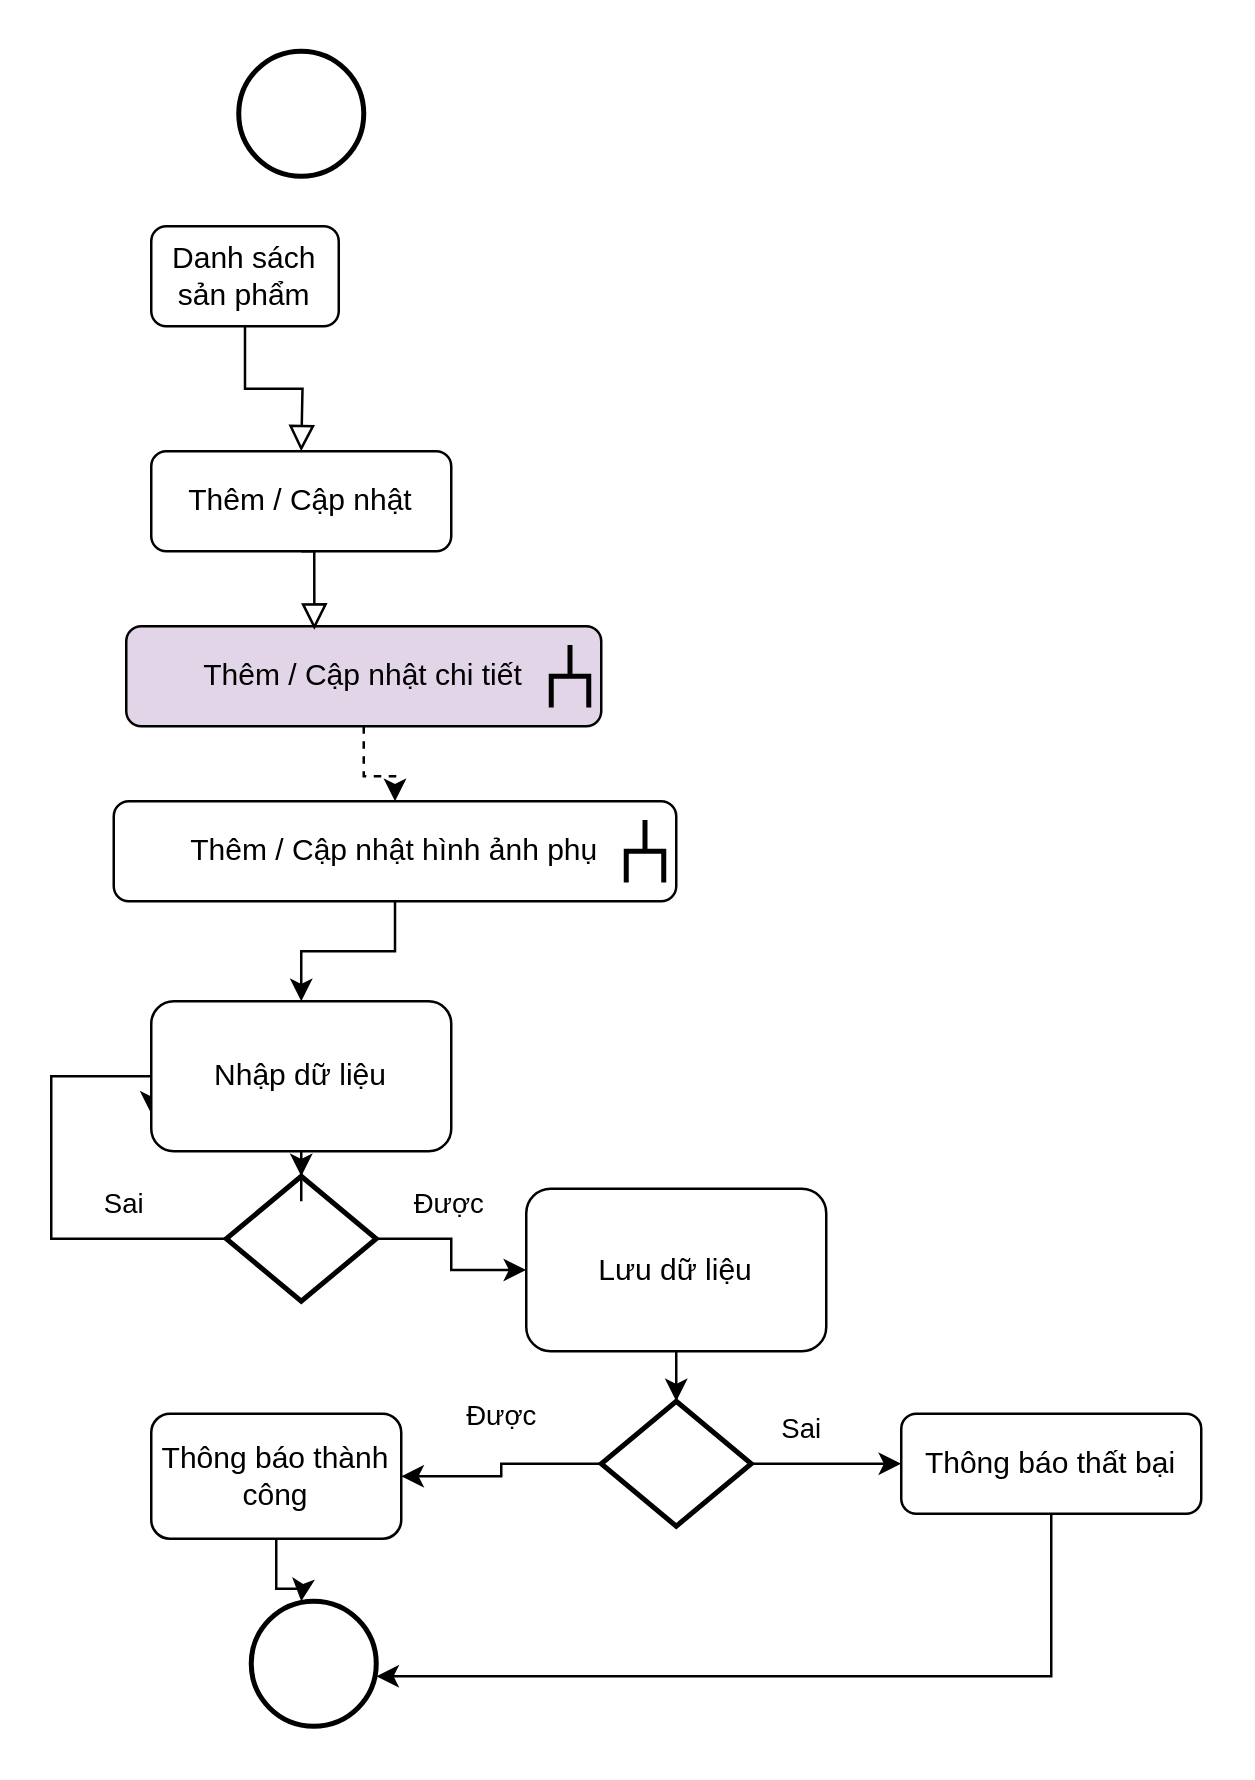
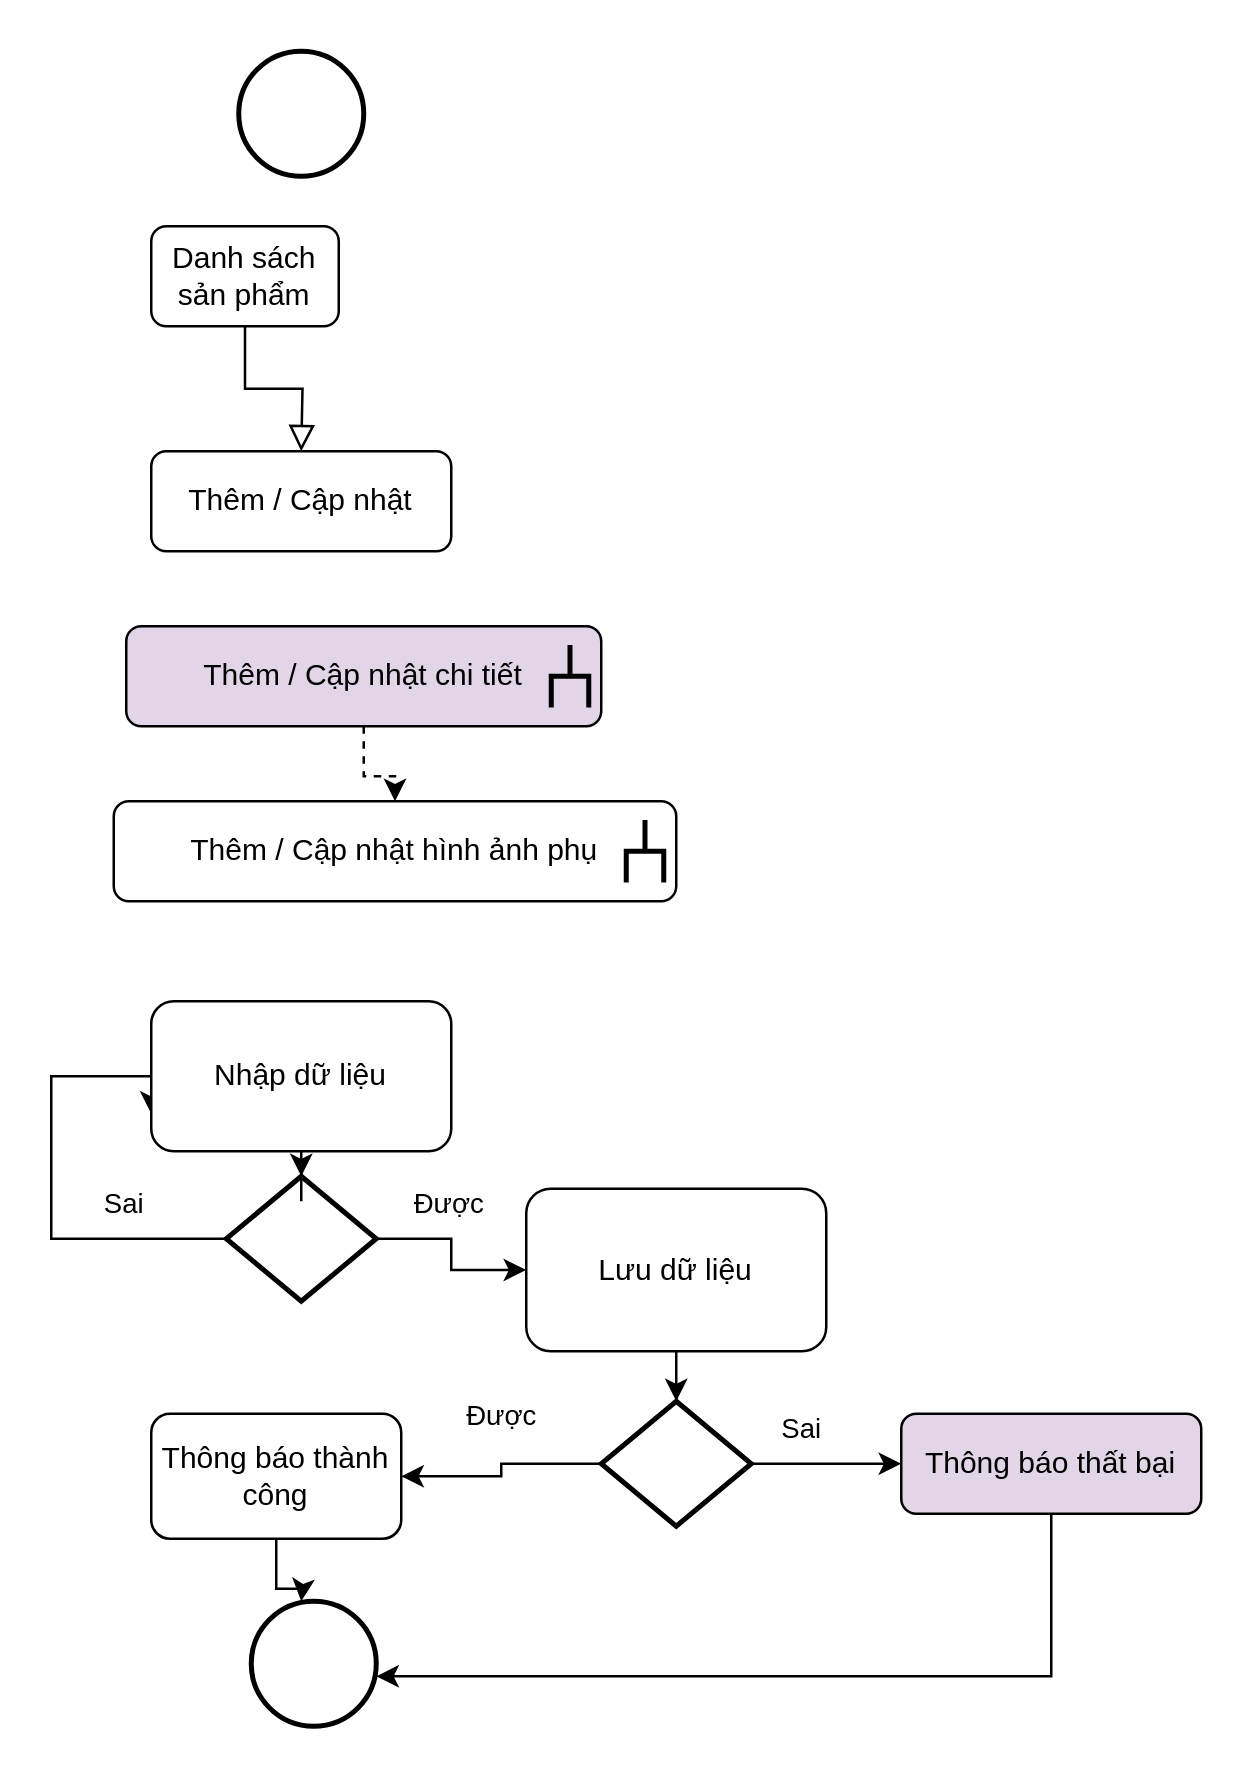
edge "Thêm / Cập nhật" -> "Thêm / Cập nhật chi tiết": removed
edge "Thêm / Cập nhật hình ảnh phụ" -> "Nhập dữ liệu": removed
node "Thông báo thất bại": fillcolor #ffffff -> #e1d5e7
